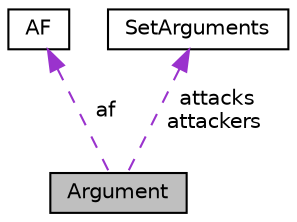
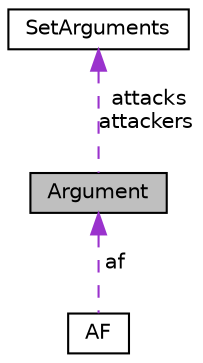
edge "Argument" -> "AF": reversed
